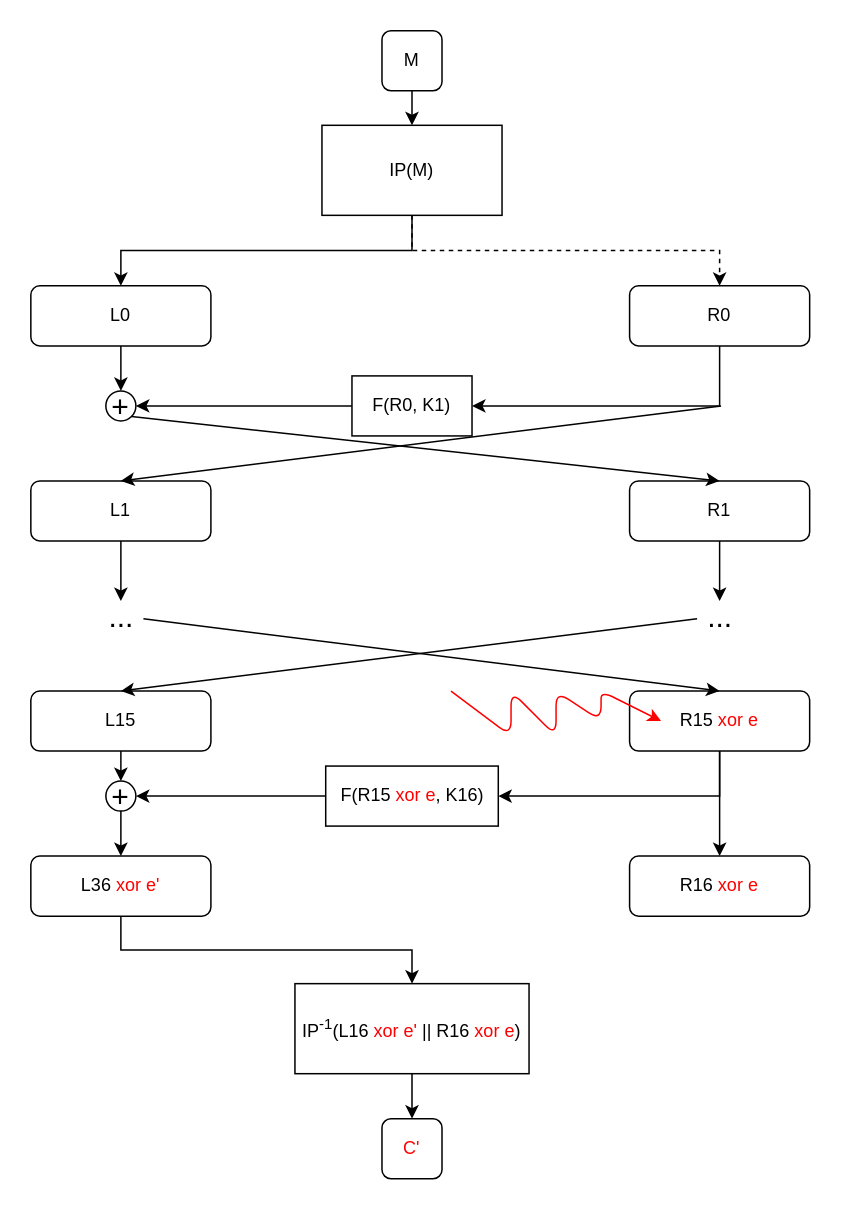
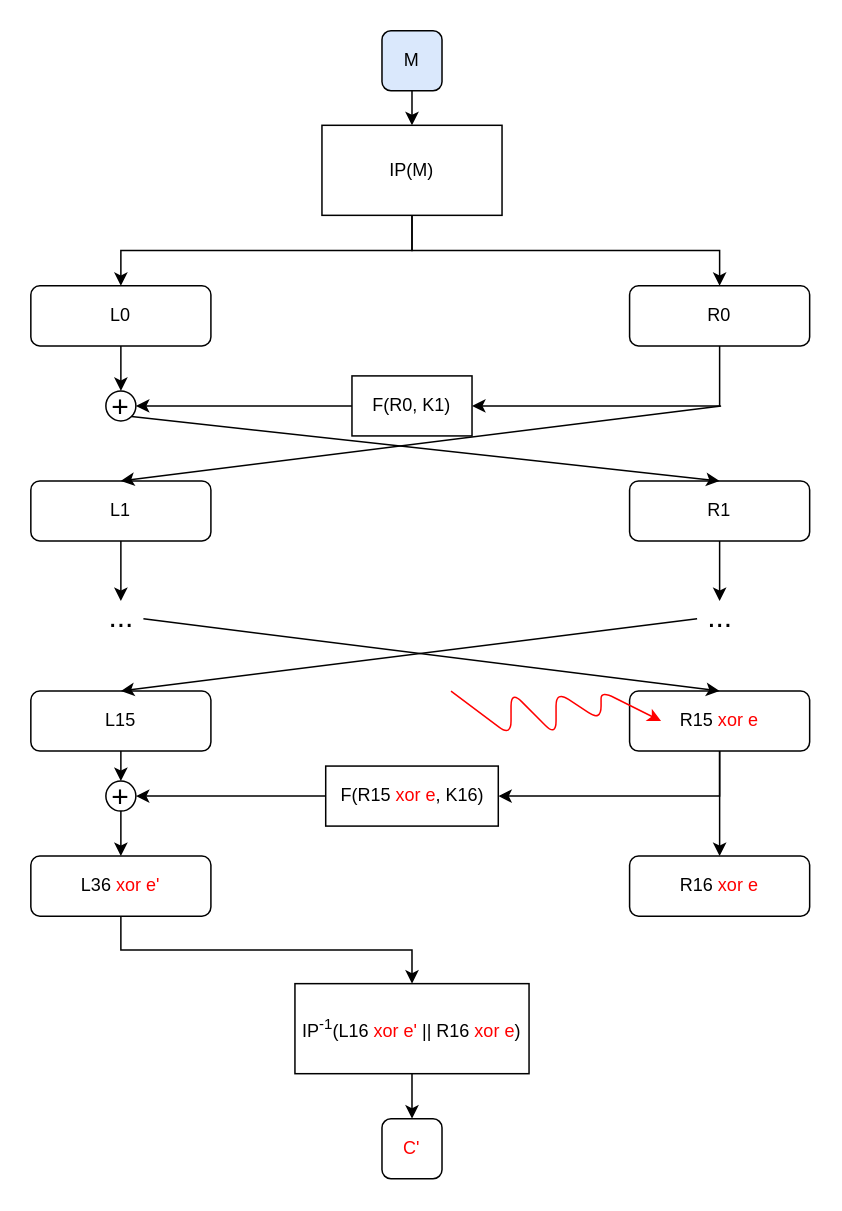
node "M": fillcolor #ffffff -> #dae8fc
edge "IP(M)" -> "R0": style dashed -> solid
